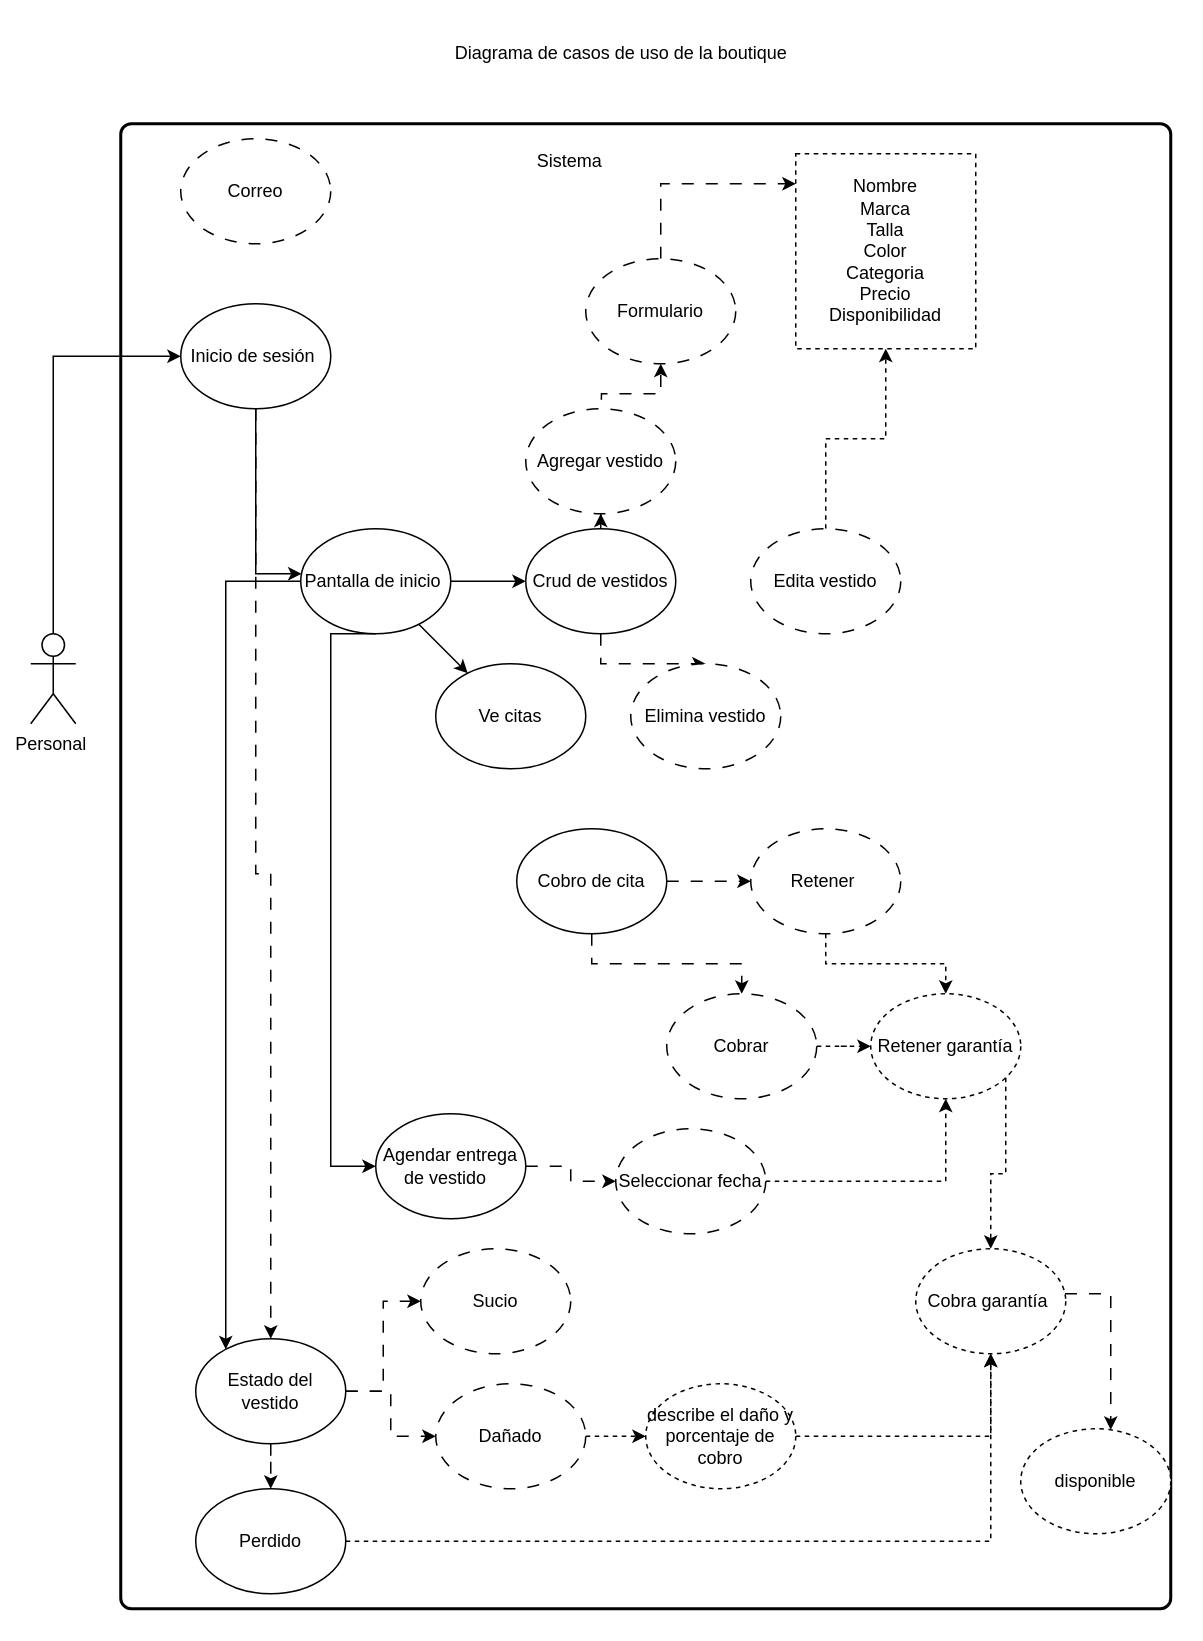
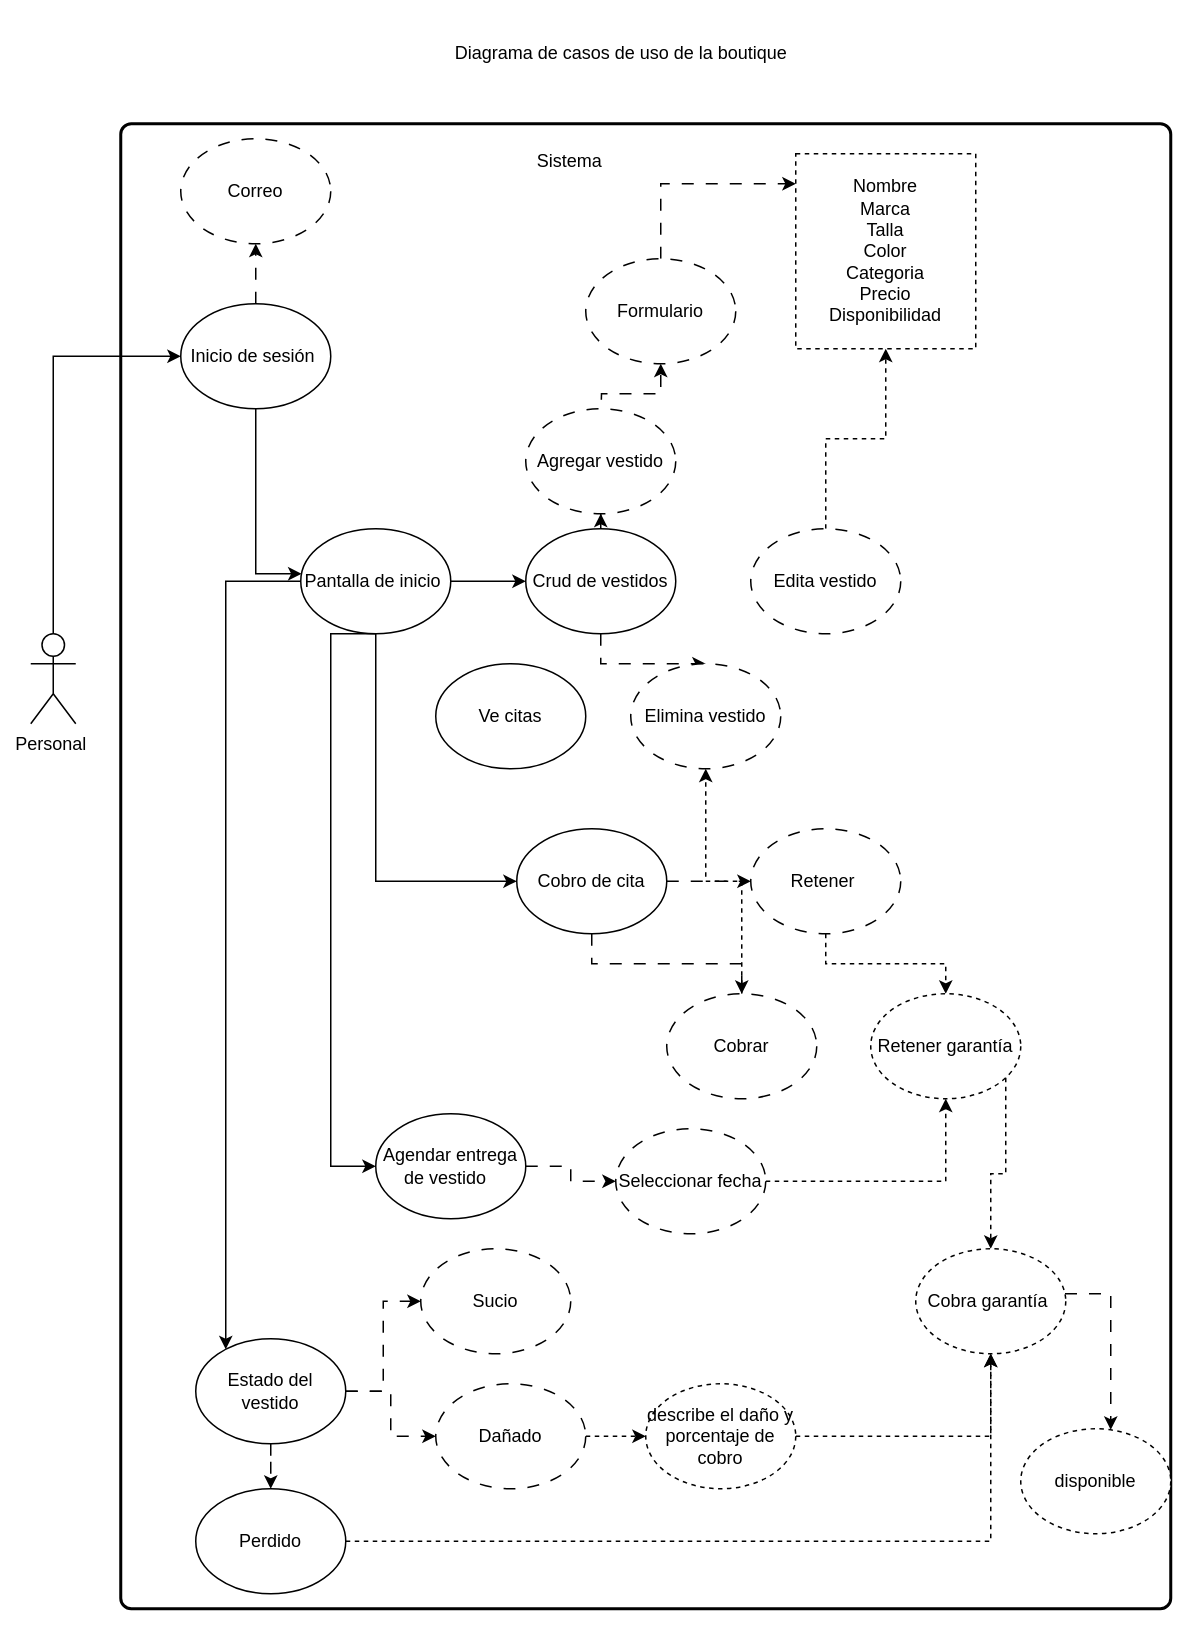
edge "Pantalla de inicio" -> "Ve citas": removed
edge "Pantalla de inicio" -> "Cobro de cita": added
edge "Cobrar" -> "Retener garantía": now "Cobrar" -> "Elimina vestido"
edge "Inicio de sesión" -> "Estado del vestido": now "Inicio de sesión" -> "Correo"
